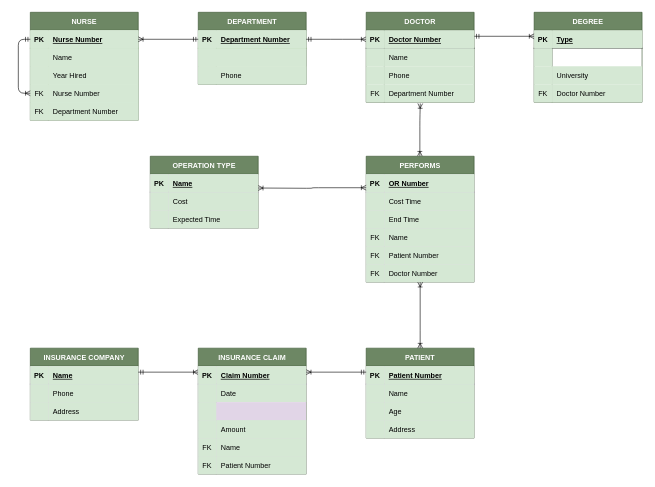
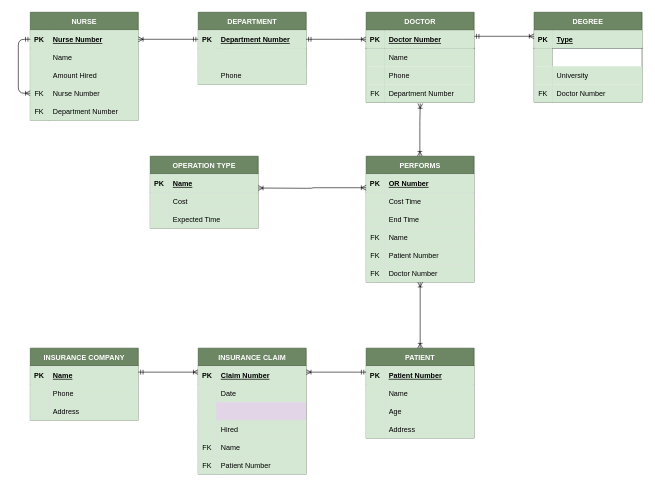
node "Year Hired": label "Year Hired" -> "Amount Hired"
node "Amount": label "Amount" -> "Hired"
